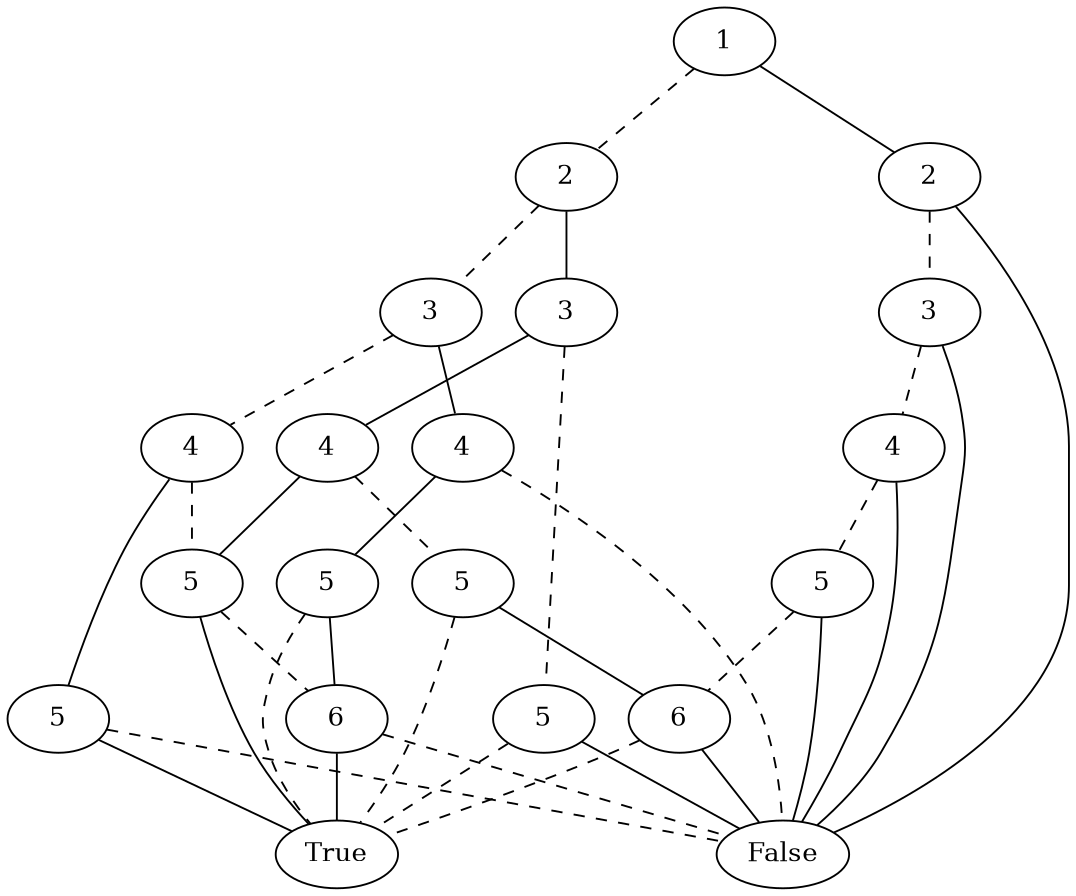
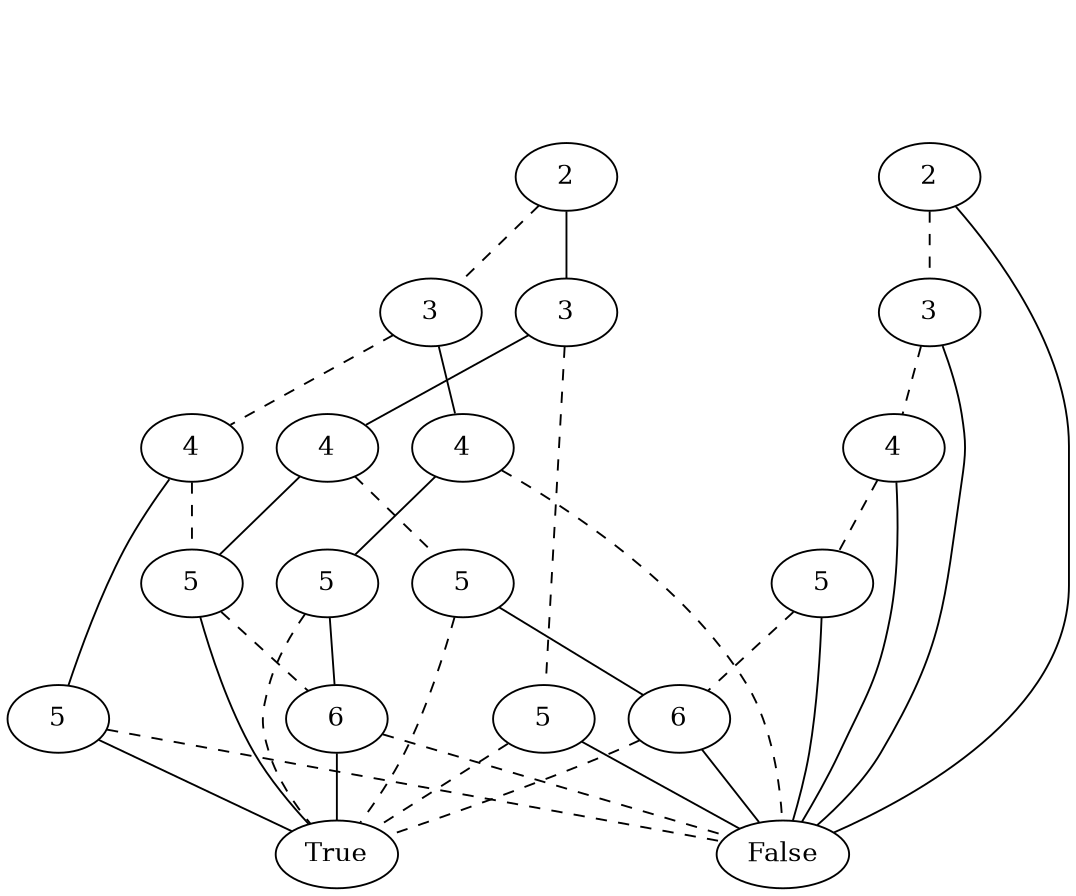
node "1": removed
